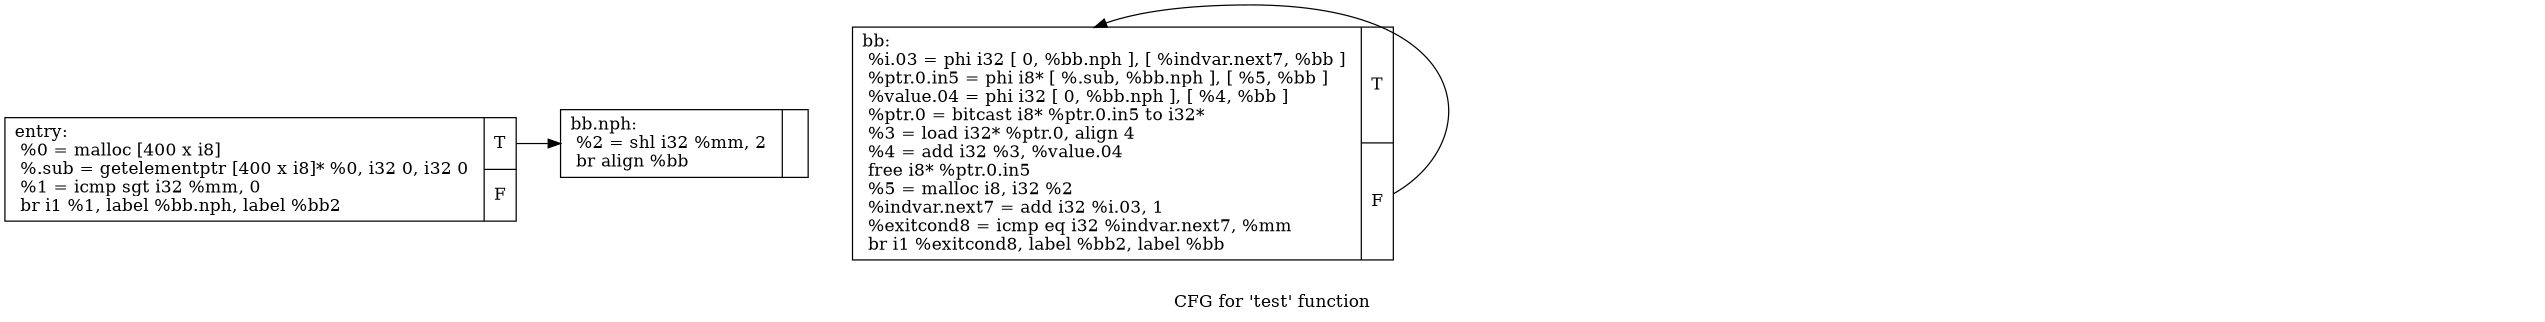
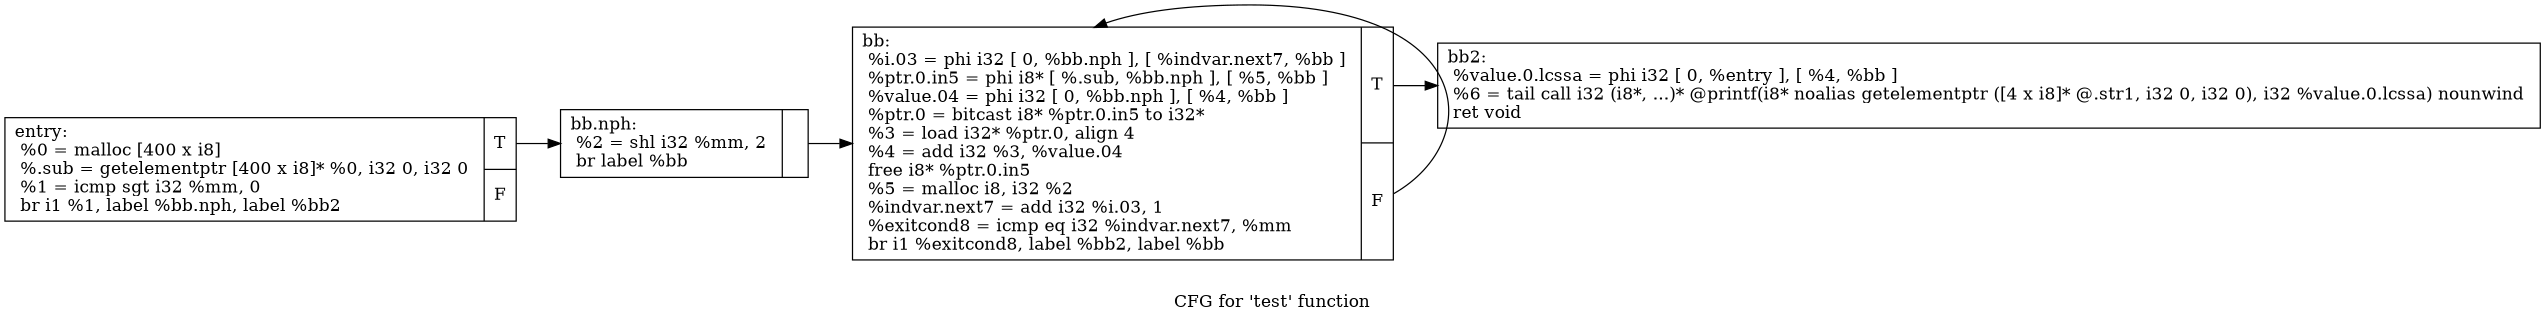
node "bb2:": added
edge "bb.nph:" -> "bb:": added
node "bb.nph:": text "br align %bb" -> "br label %bb"
